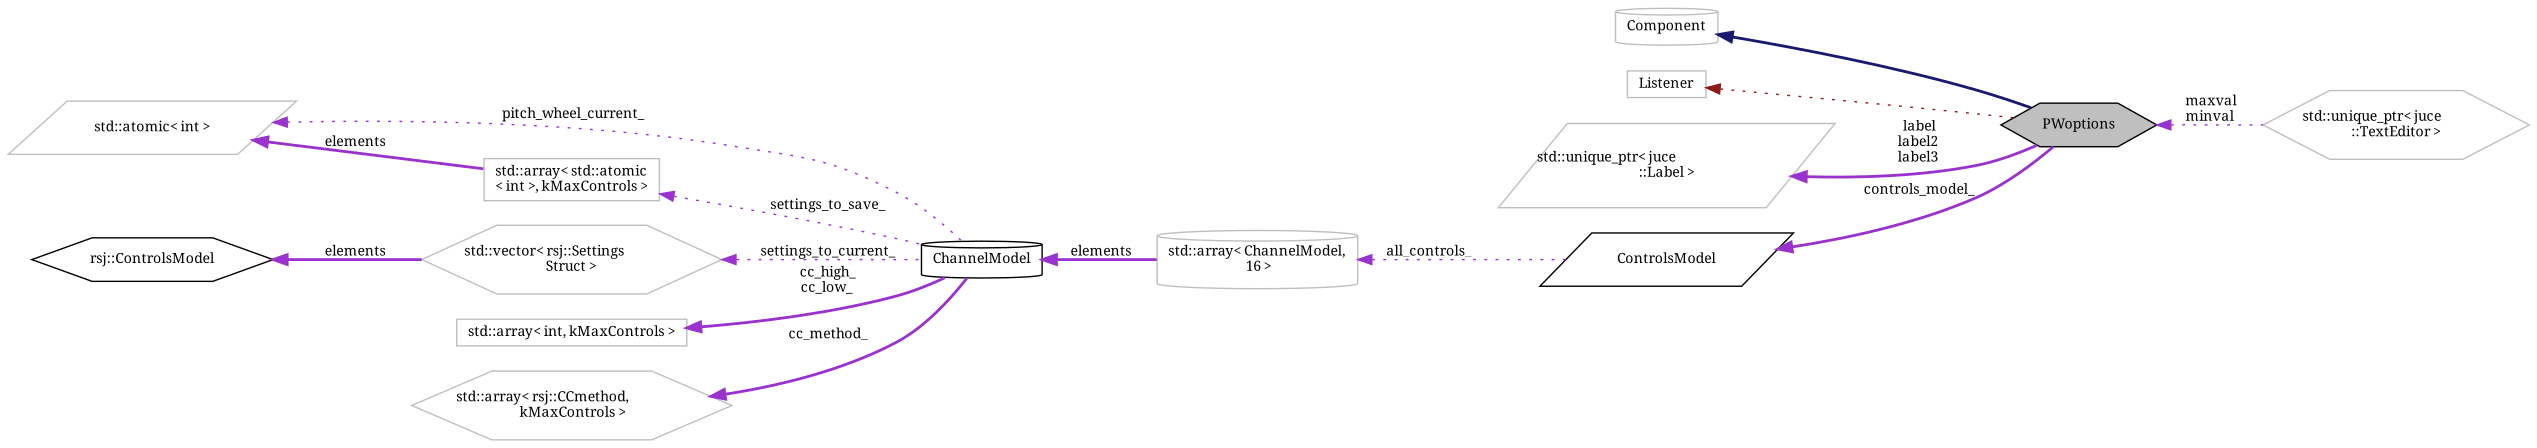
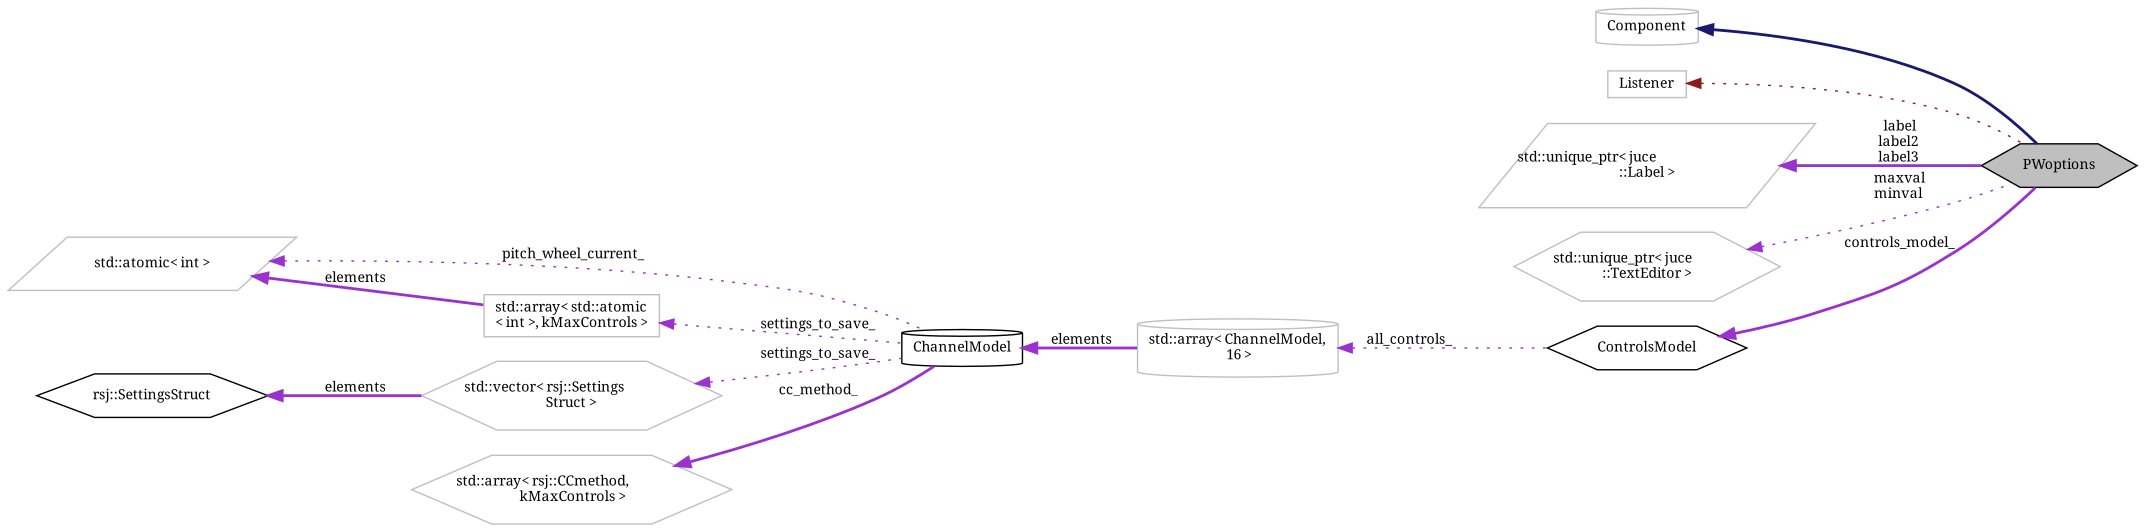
edge "std::unique_ptr< juce ::TextEditor >" -> "PWoptions": reversed
edge "ChannelModel" -> "std::vector< rsj::Settings Struct >": label " settings_to_current_" -> " settings_to_save_"
node "rsj::ControlsModel": label "rsj::ControlsModel" -> "rsj::SettingsStruct"
node "ControlsModel": shape parallelogram -> hexagon
node "std::array< int, kMaxControls >": removed
